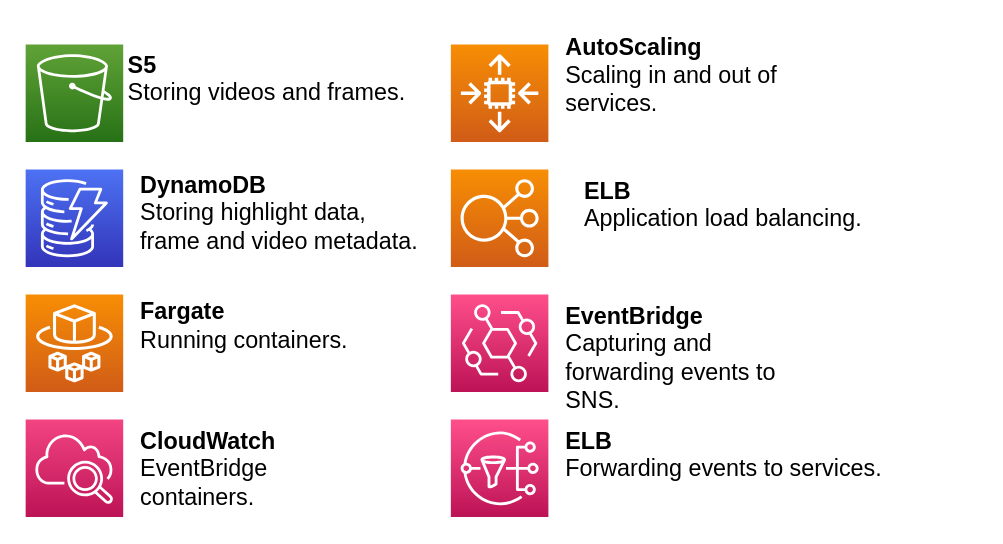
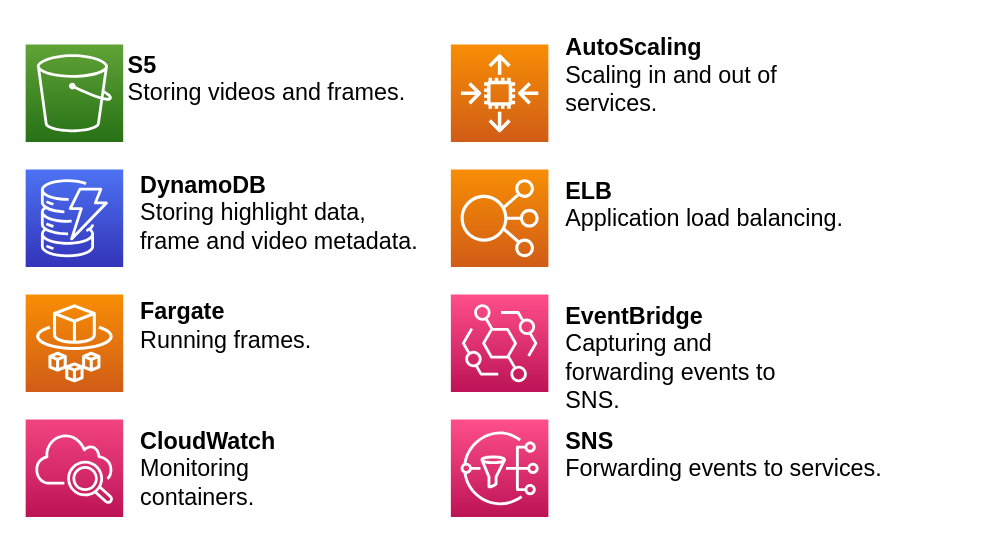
node "ELB Application load balancing.": moved (738, 213) -> (719, 213)
node "Fargate Running containers.": label "Fargate Running containers." -> "Fargate Running frames."
node "CloudWatch EventBridge containers.": label "CloudWatch EventBridge containers." -> "CloudWatch Monitoring containers."
node "ELB Forwarding events to services.": label "ELB Forwarding events to services." -> "SNS Forwarding events to services."
